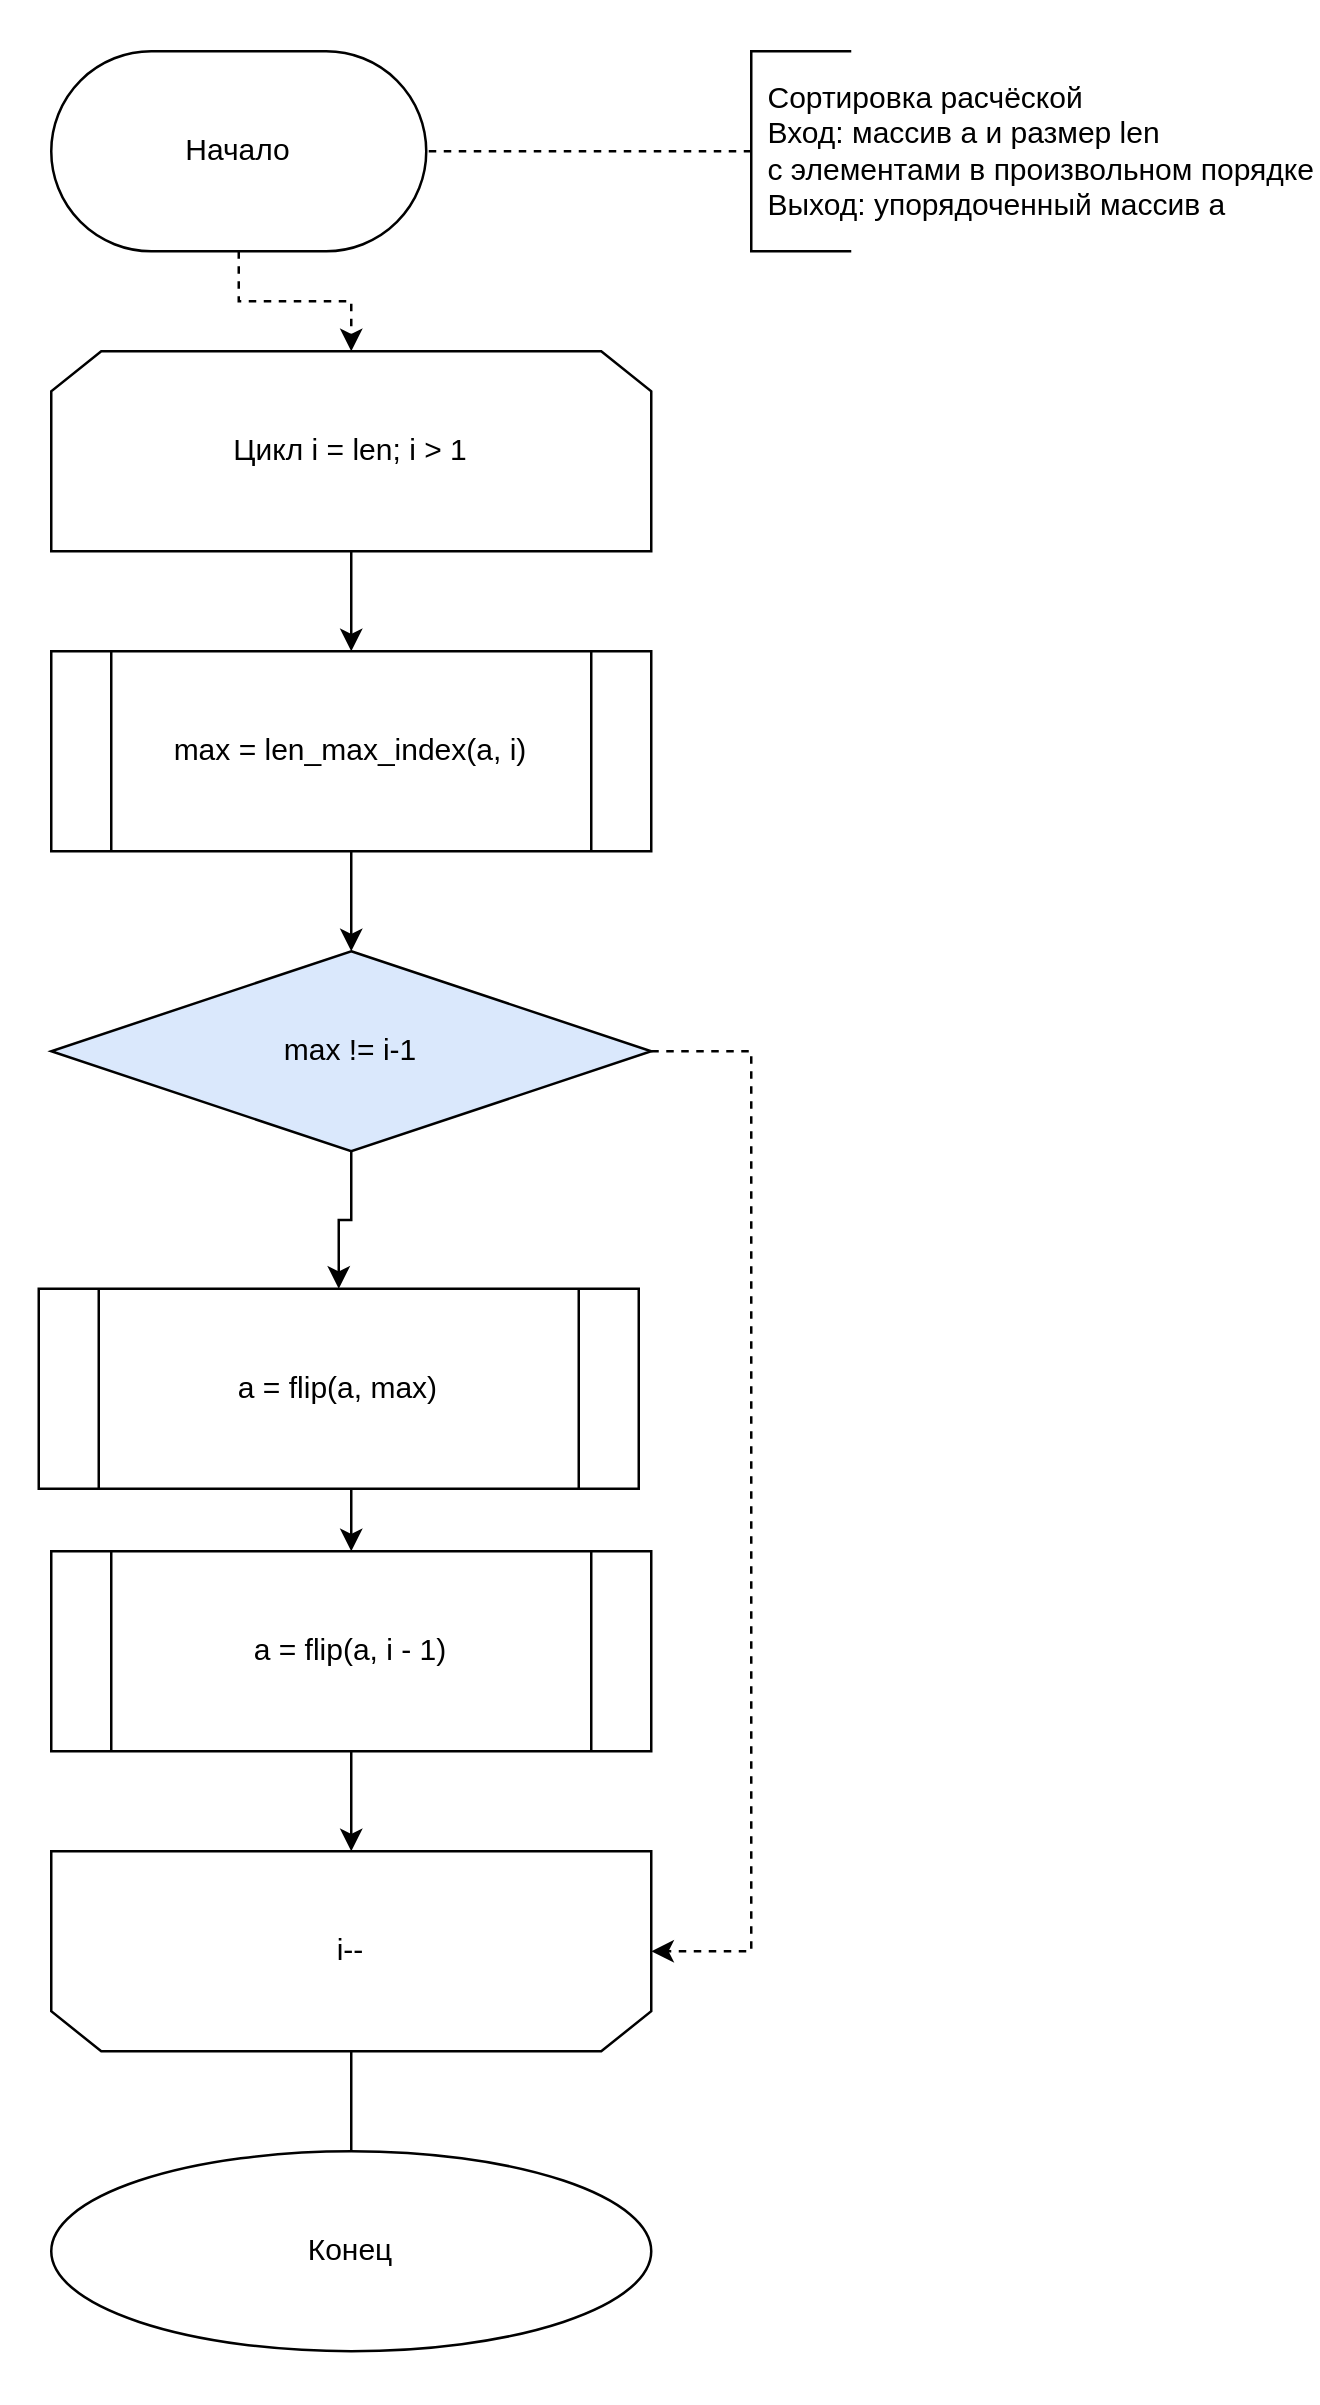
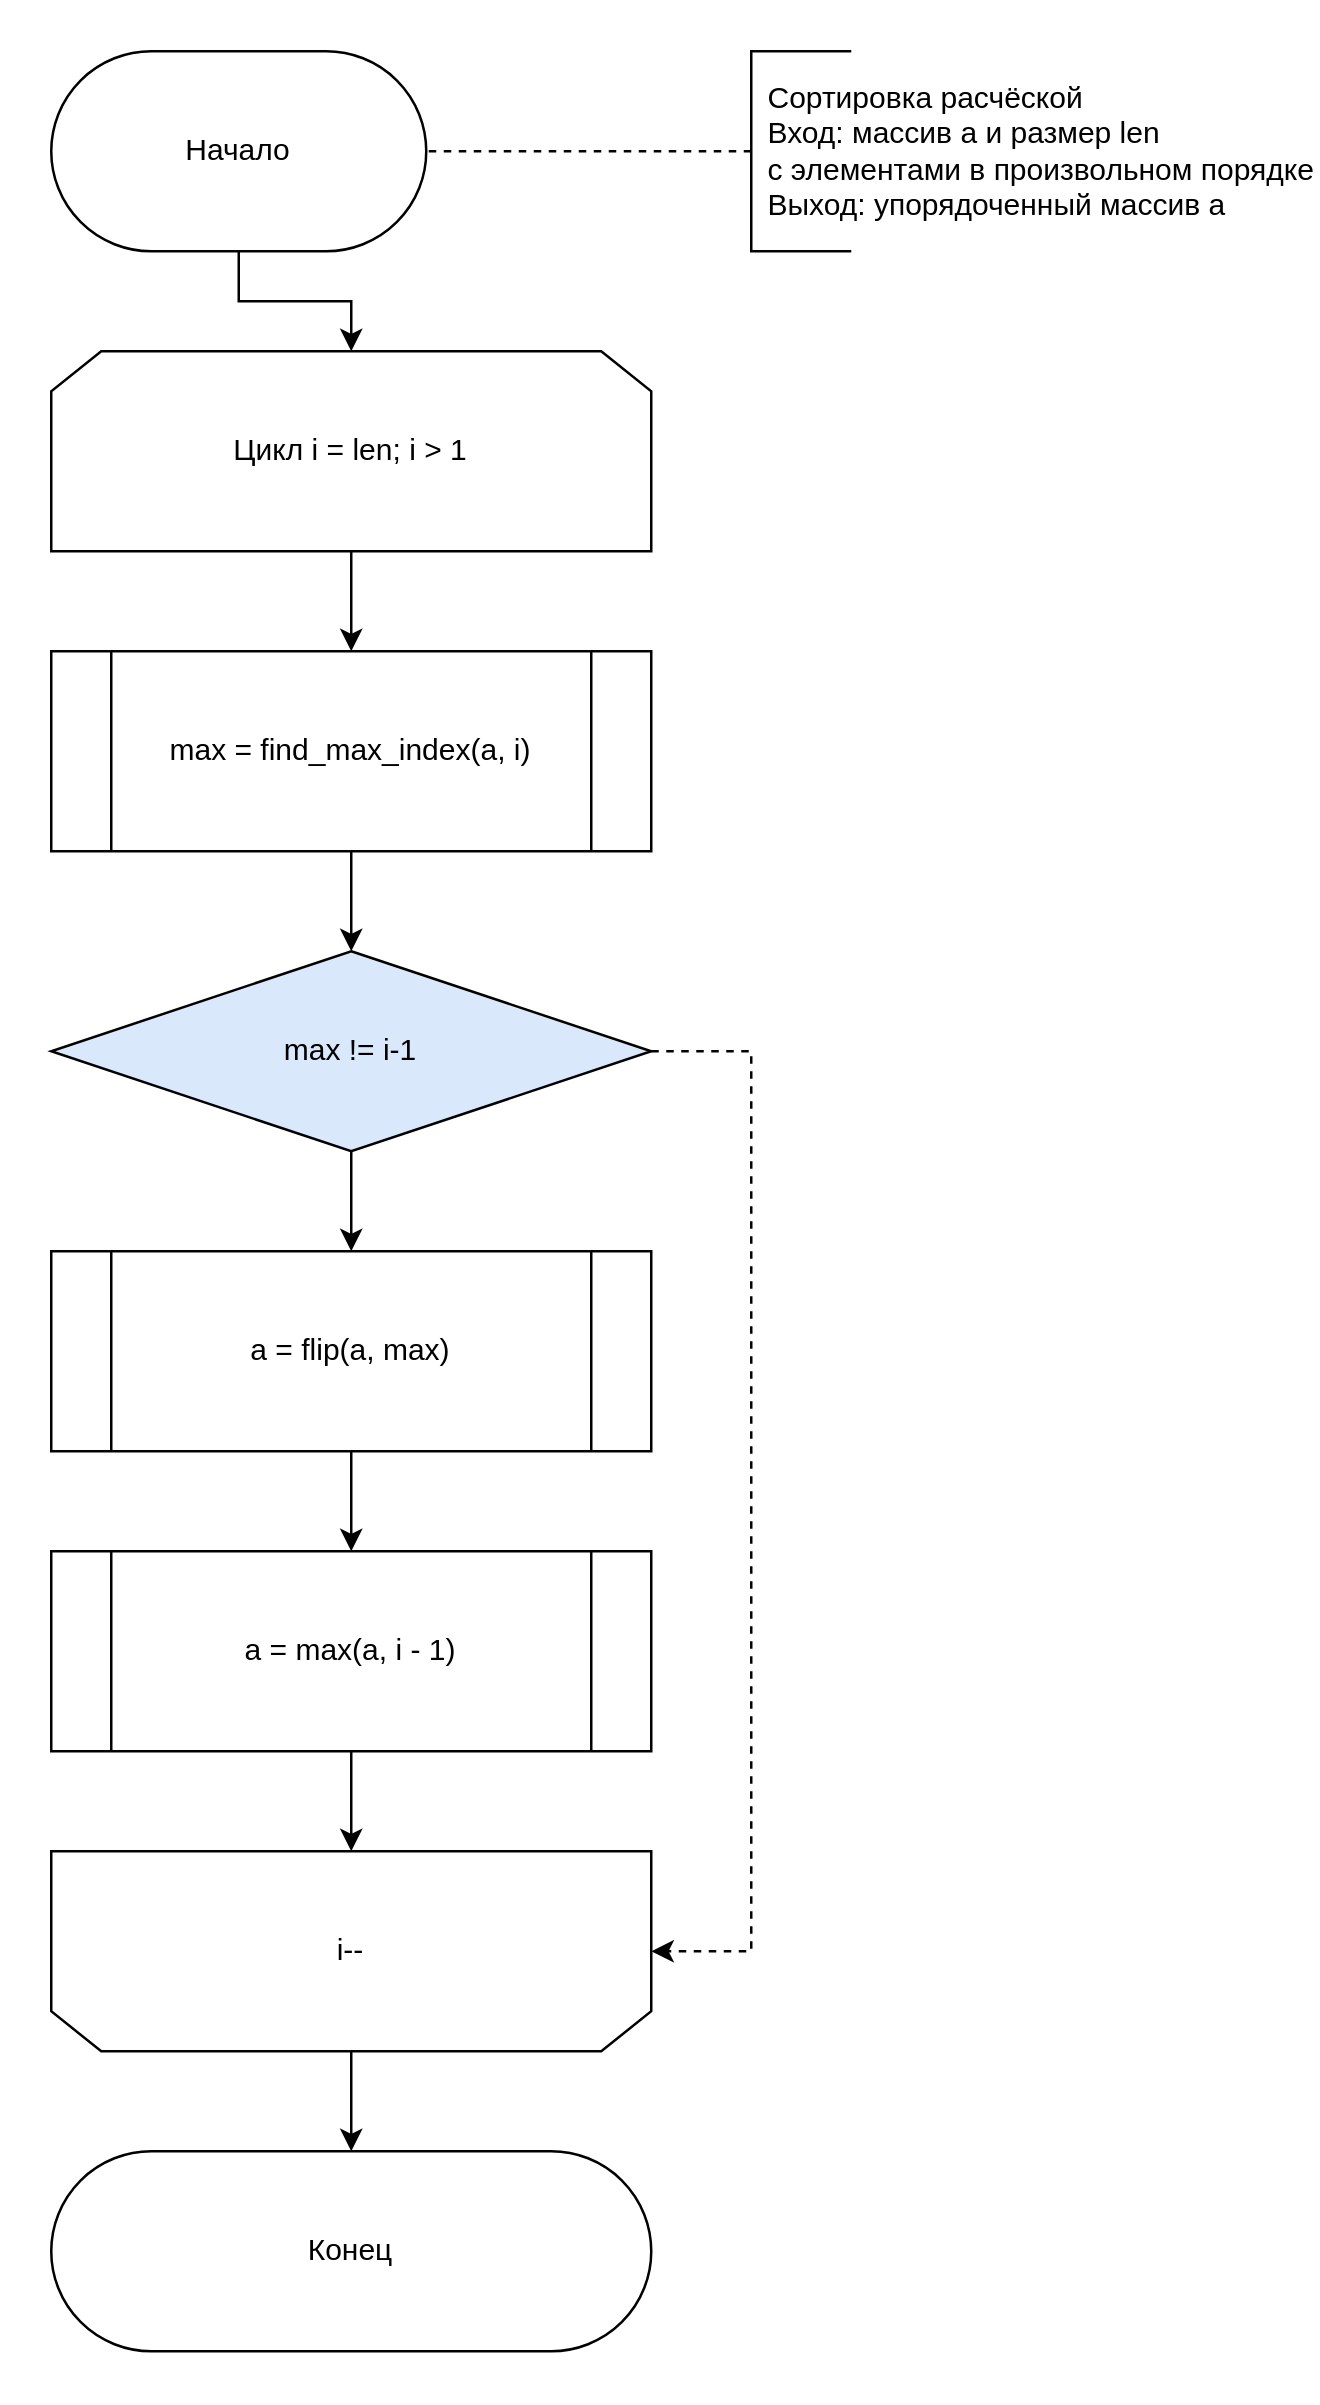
edge "Начало" -> "Цикл i = len; i > 1": style dashed -> solid
node "max = len_max_index(a, i)": label "max = len_max_index(a, i)" -> "max = find_max_index(a, i)"
node "a = flip(a, max)": moved (339, 1389) -> (351, 1351)
node "a = flip(a, i - 1)": label "a = flip(a, i - 1)" -> "a = max(a, i - 1)"
edge "i--" -- "Конец": arrowhead none -> classic
node "Конец": shape ellipse -> rounded rectangle
